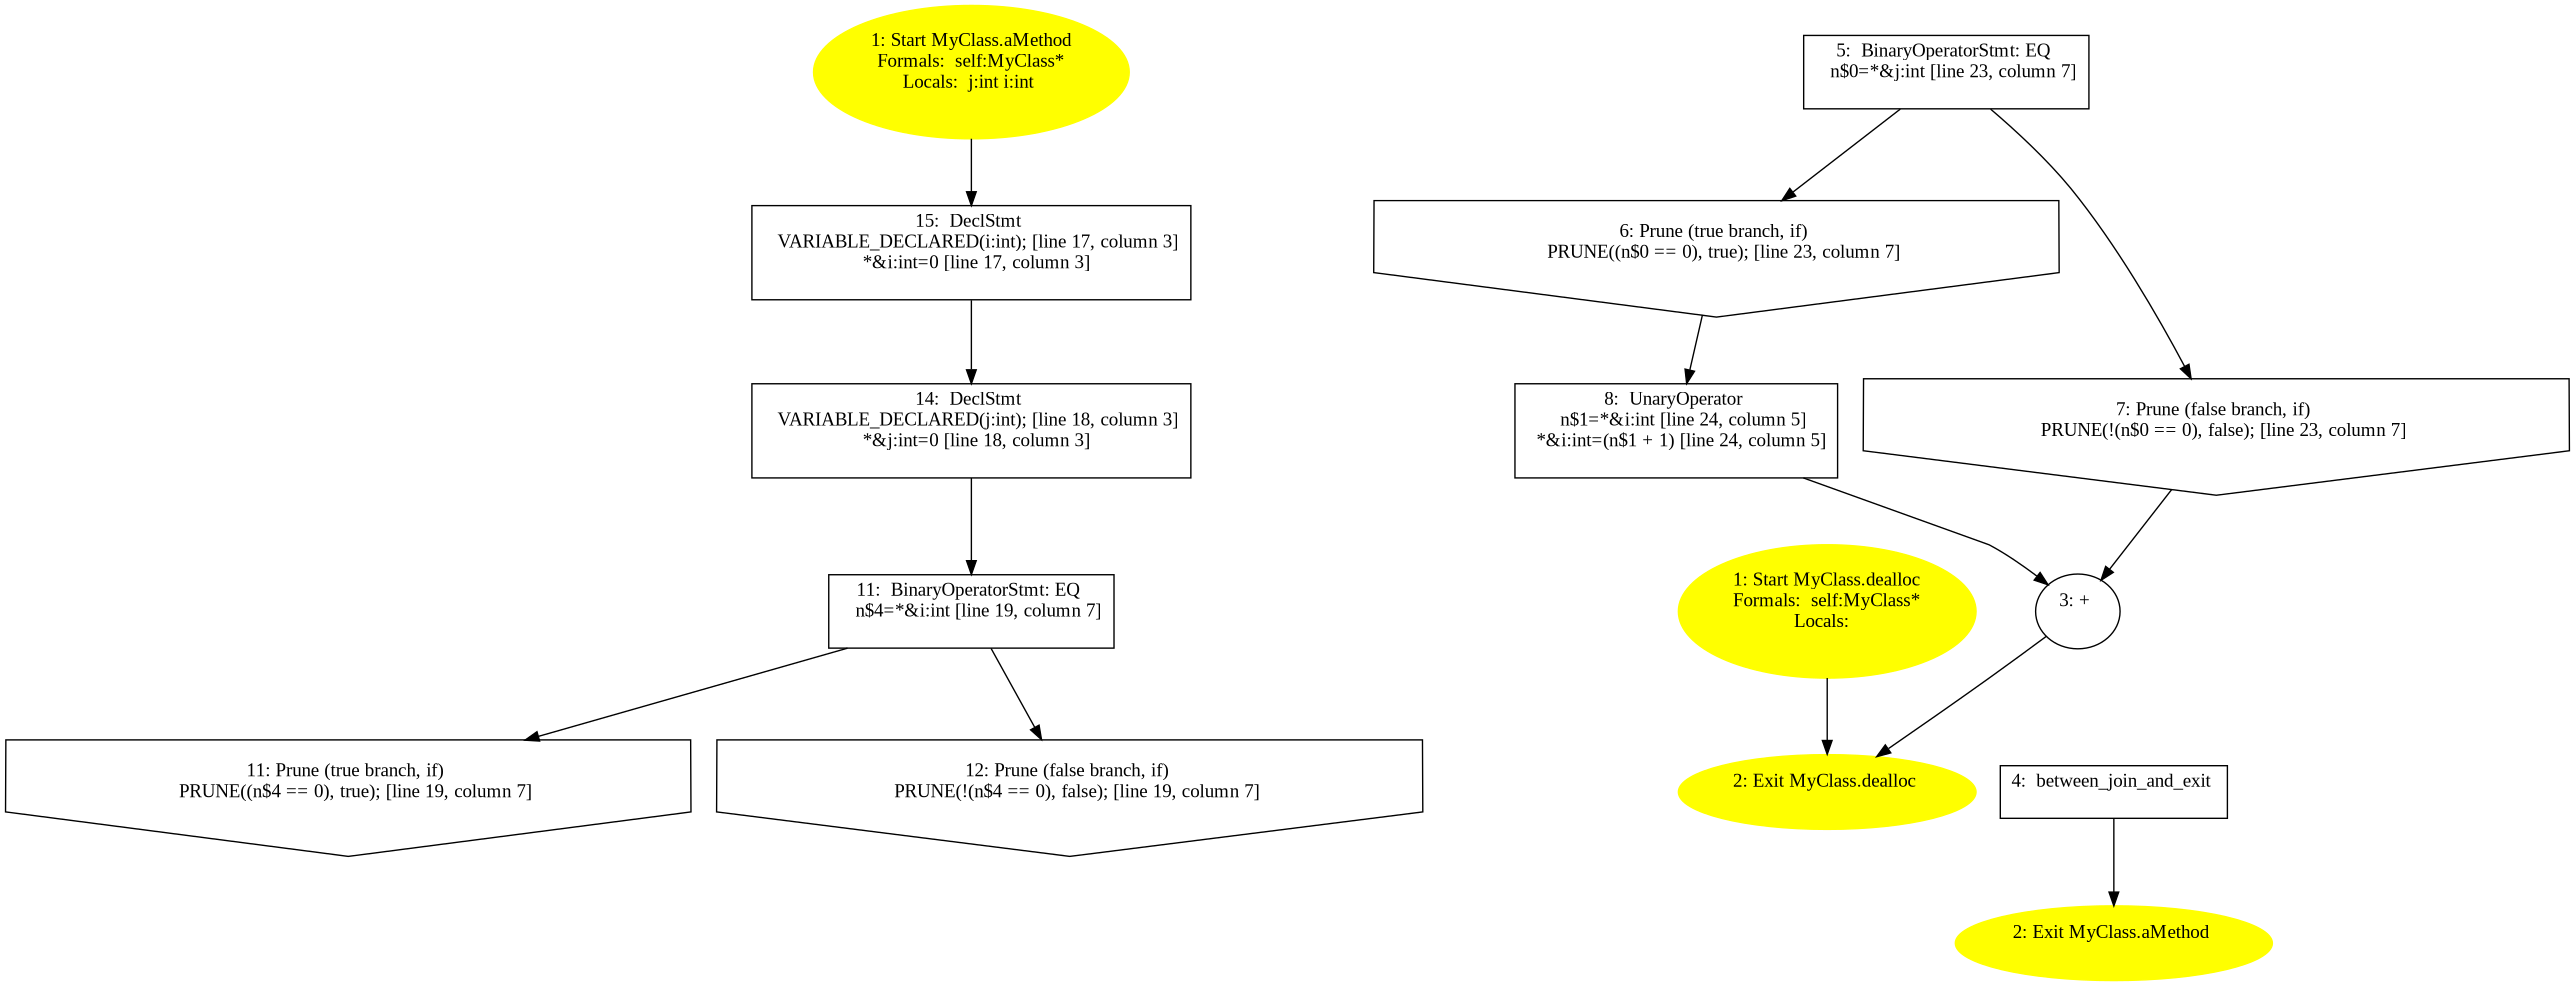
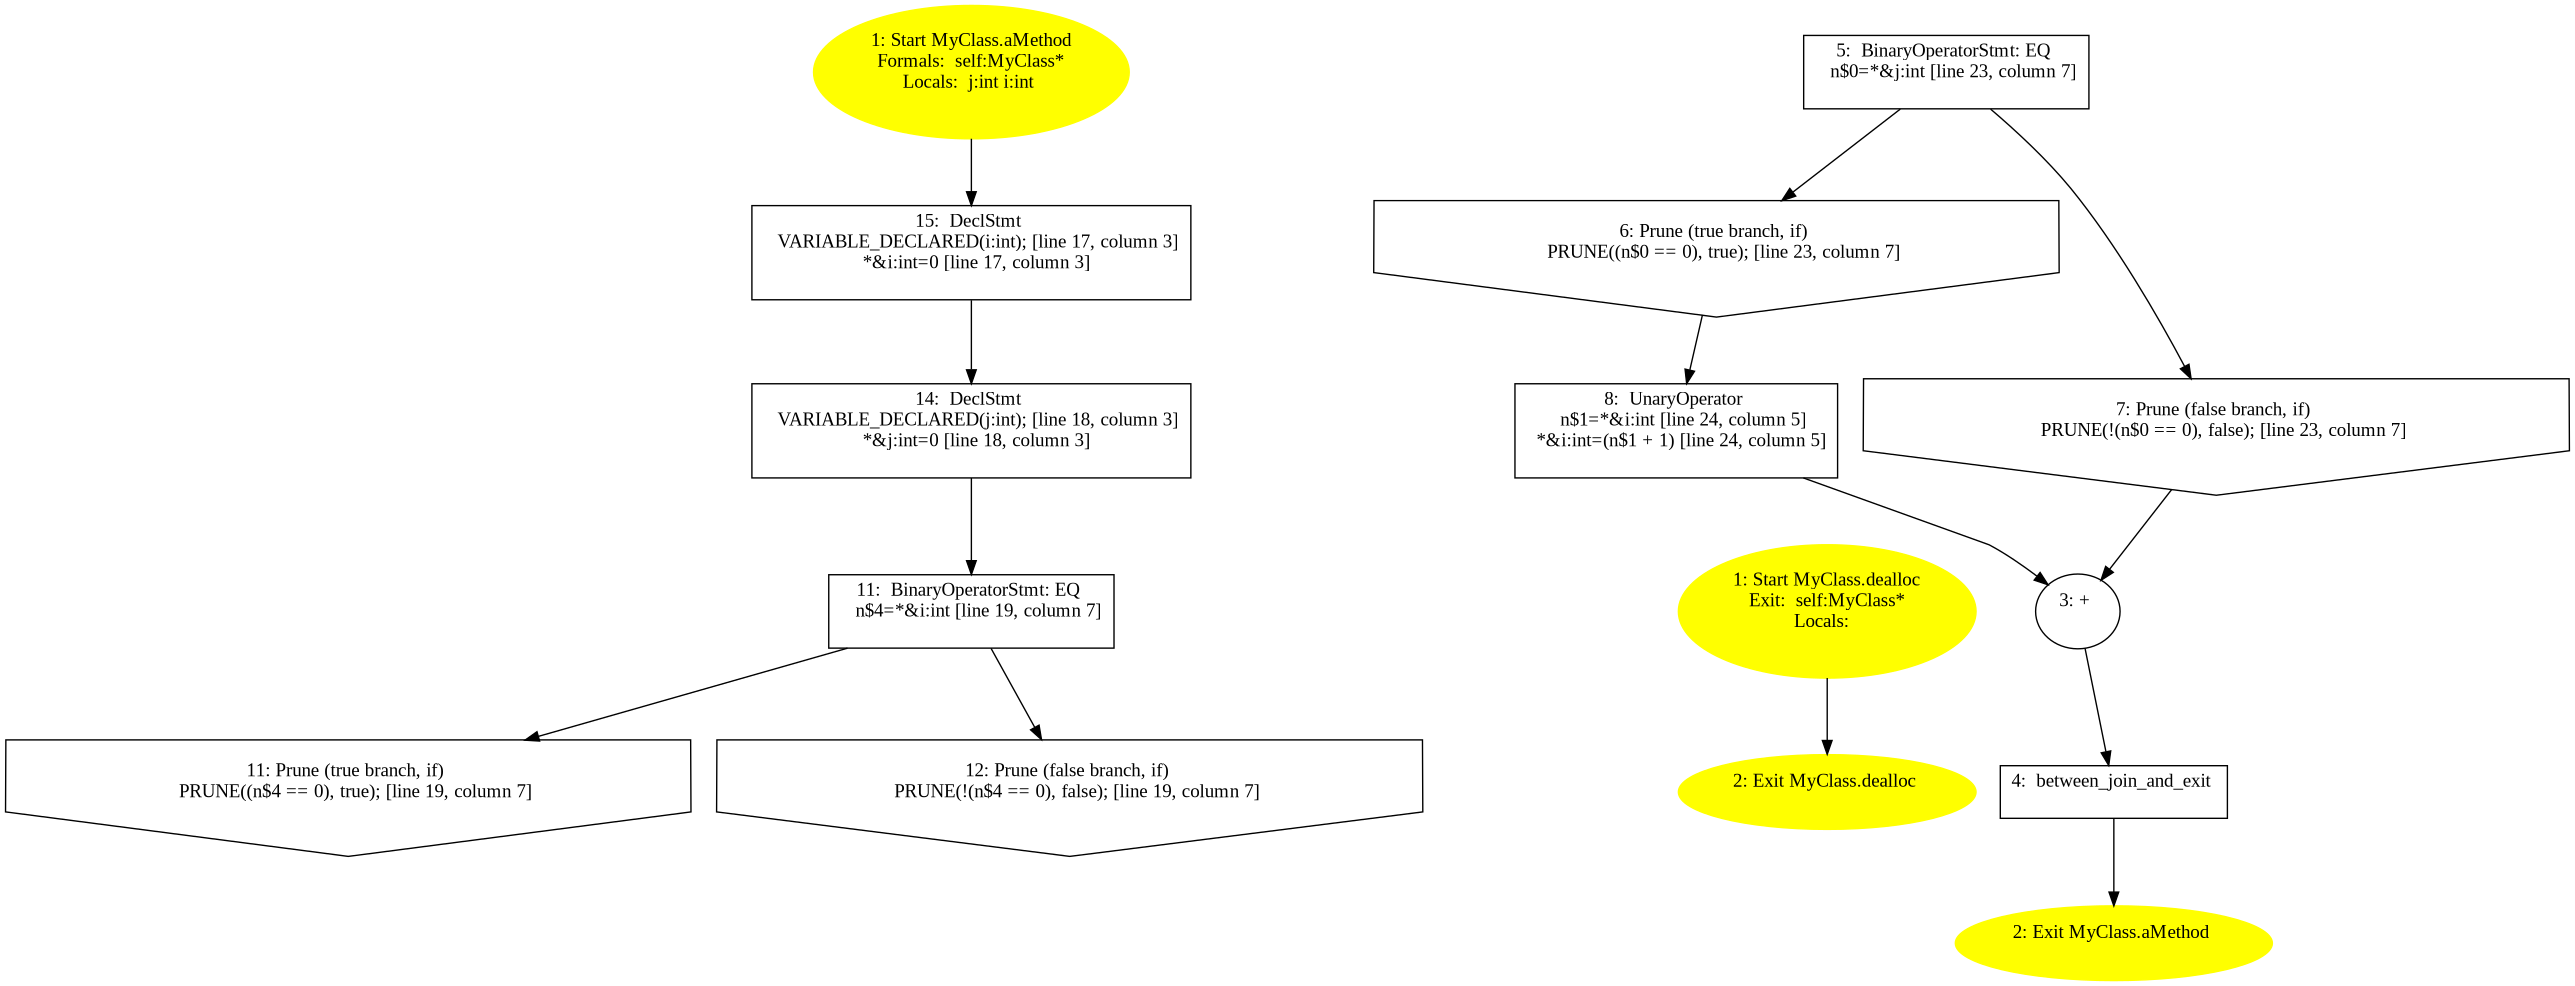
node "1: Start MyClass.dealloc Formals:  self:MyClass* Locals:": label "1: Start MyClass.dealloc Formals:  self:MyClass* Locals:" -> "1: Start MyClass.dealloc Exit:  self:MyClass* Locals:"
edge "3: +" -> "2: Exit MyClass.dealloc": now "3: +" -> "4:  between_join_and_exit"
